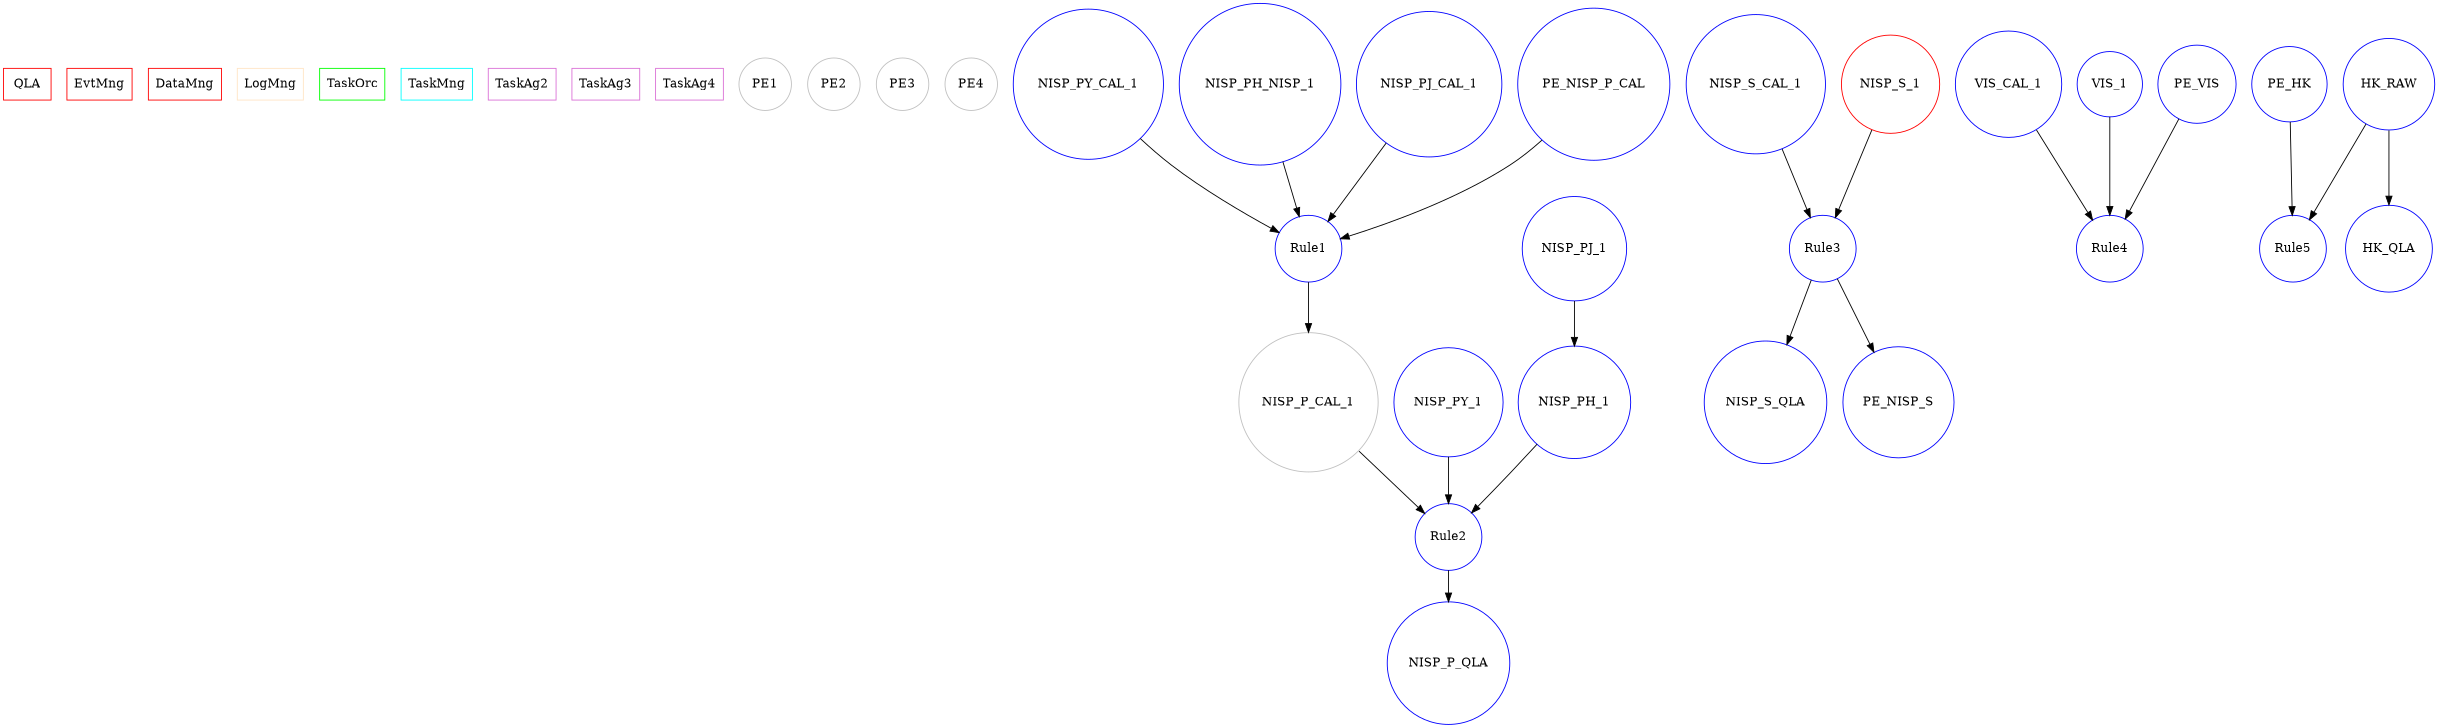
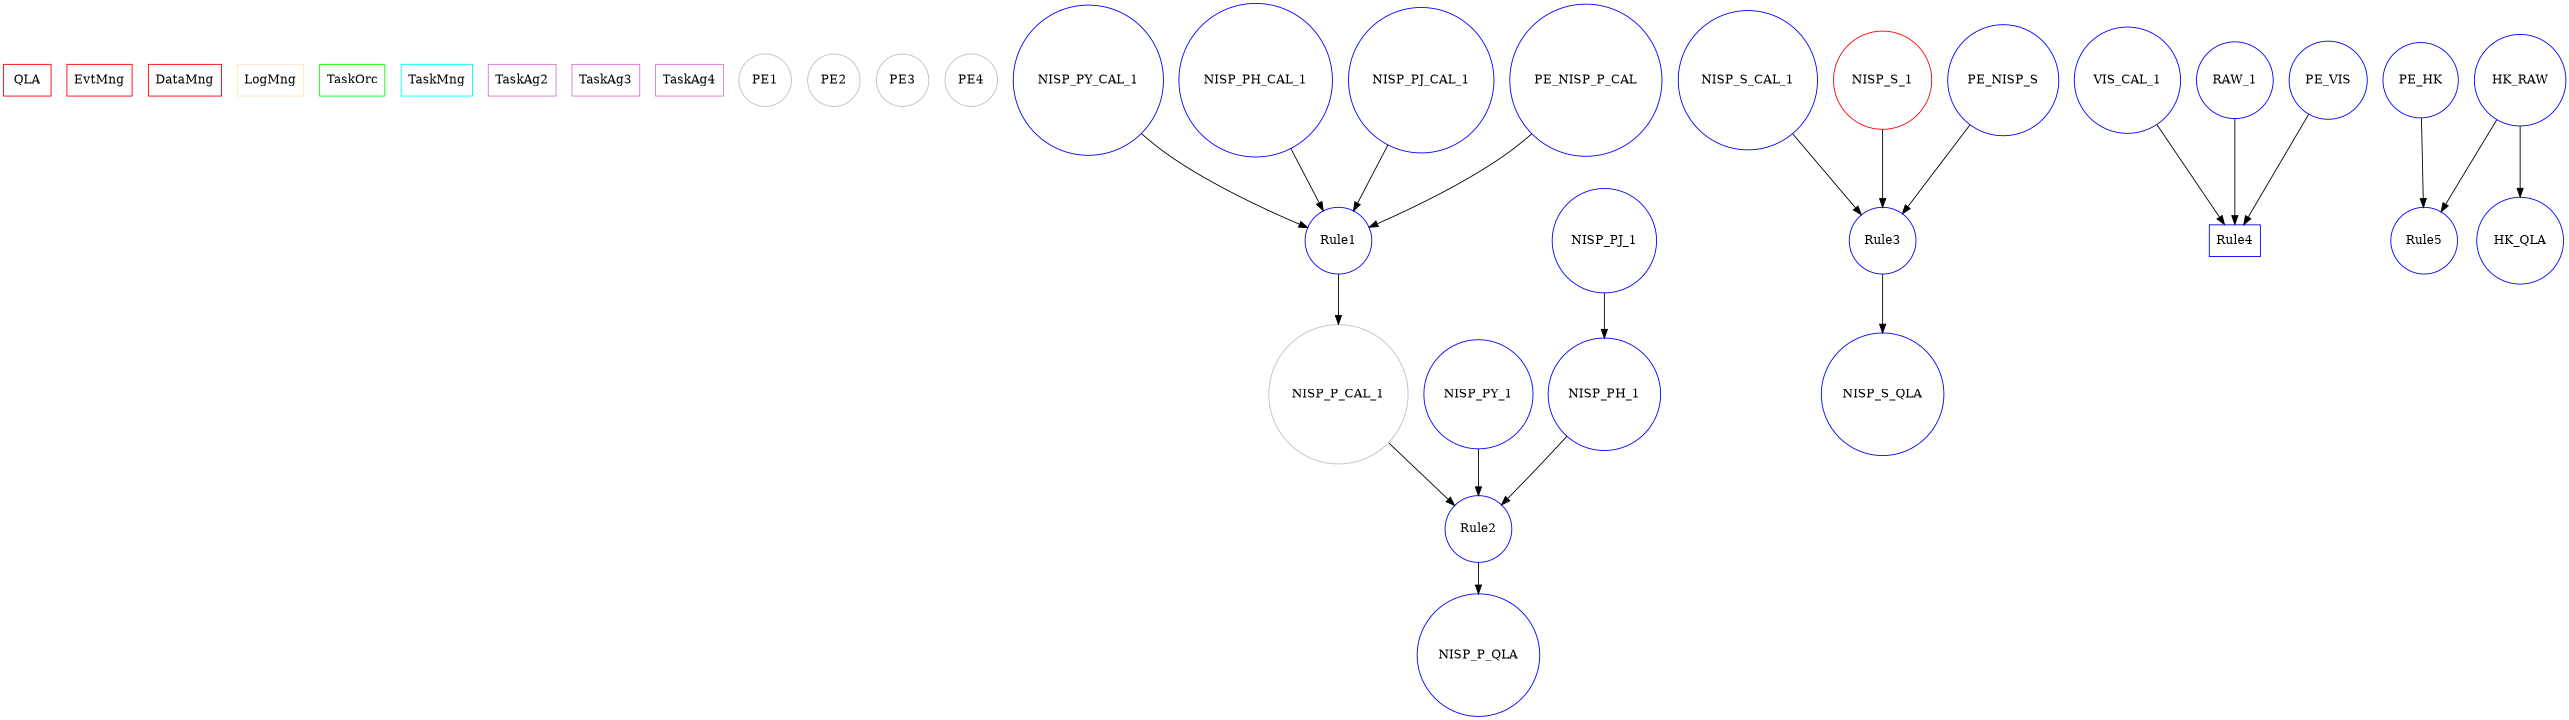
node "NISP_PH_NISP_1": label "NISP_PH_NISP_1" -> "NISP_PH_CAL_1"
node "VIS_1": label "VIS_1" -> "RAW_1"
node "Rule4": shape circle -> box
edge "Rule3" -> "PE_NISP_S": reversed
